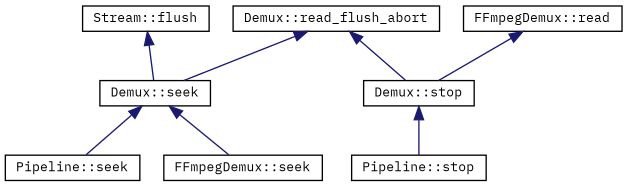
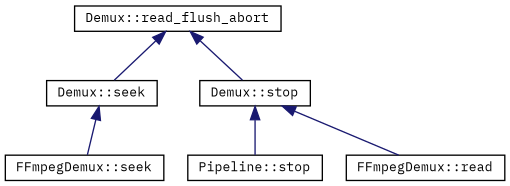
node "Stream::flush": removed
edge "Demux::stop" -> "FFmpegDemux::read": reversed
node "Pipeline::seek": removed
